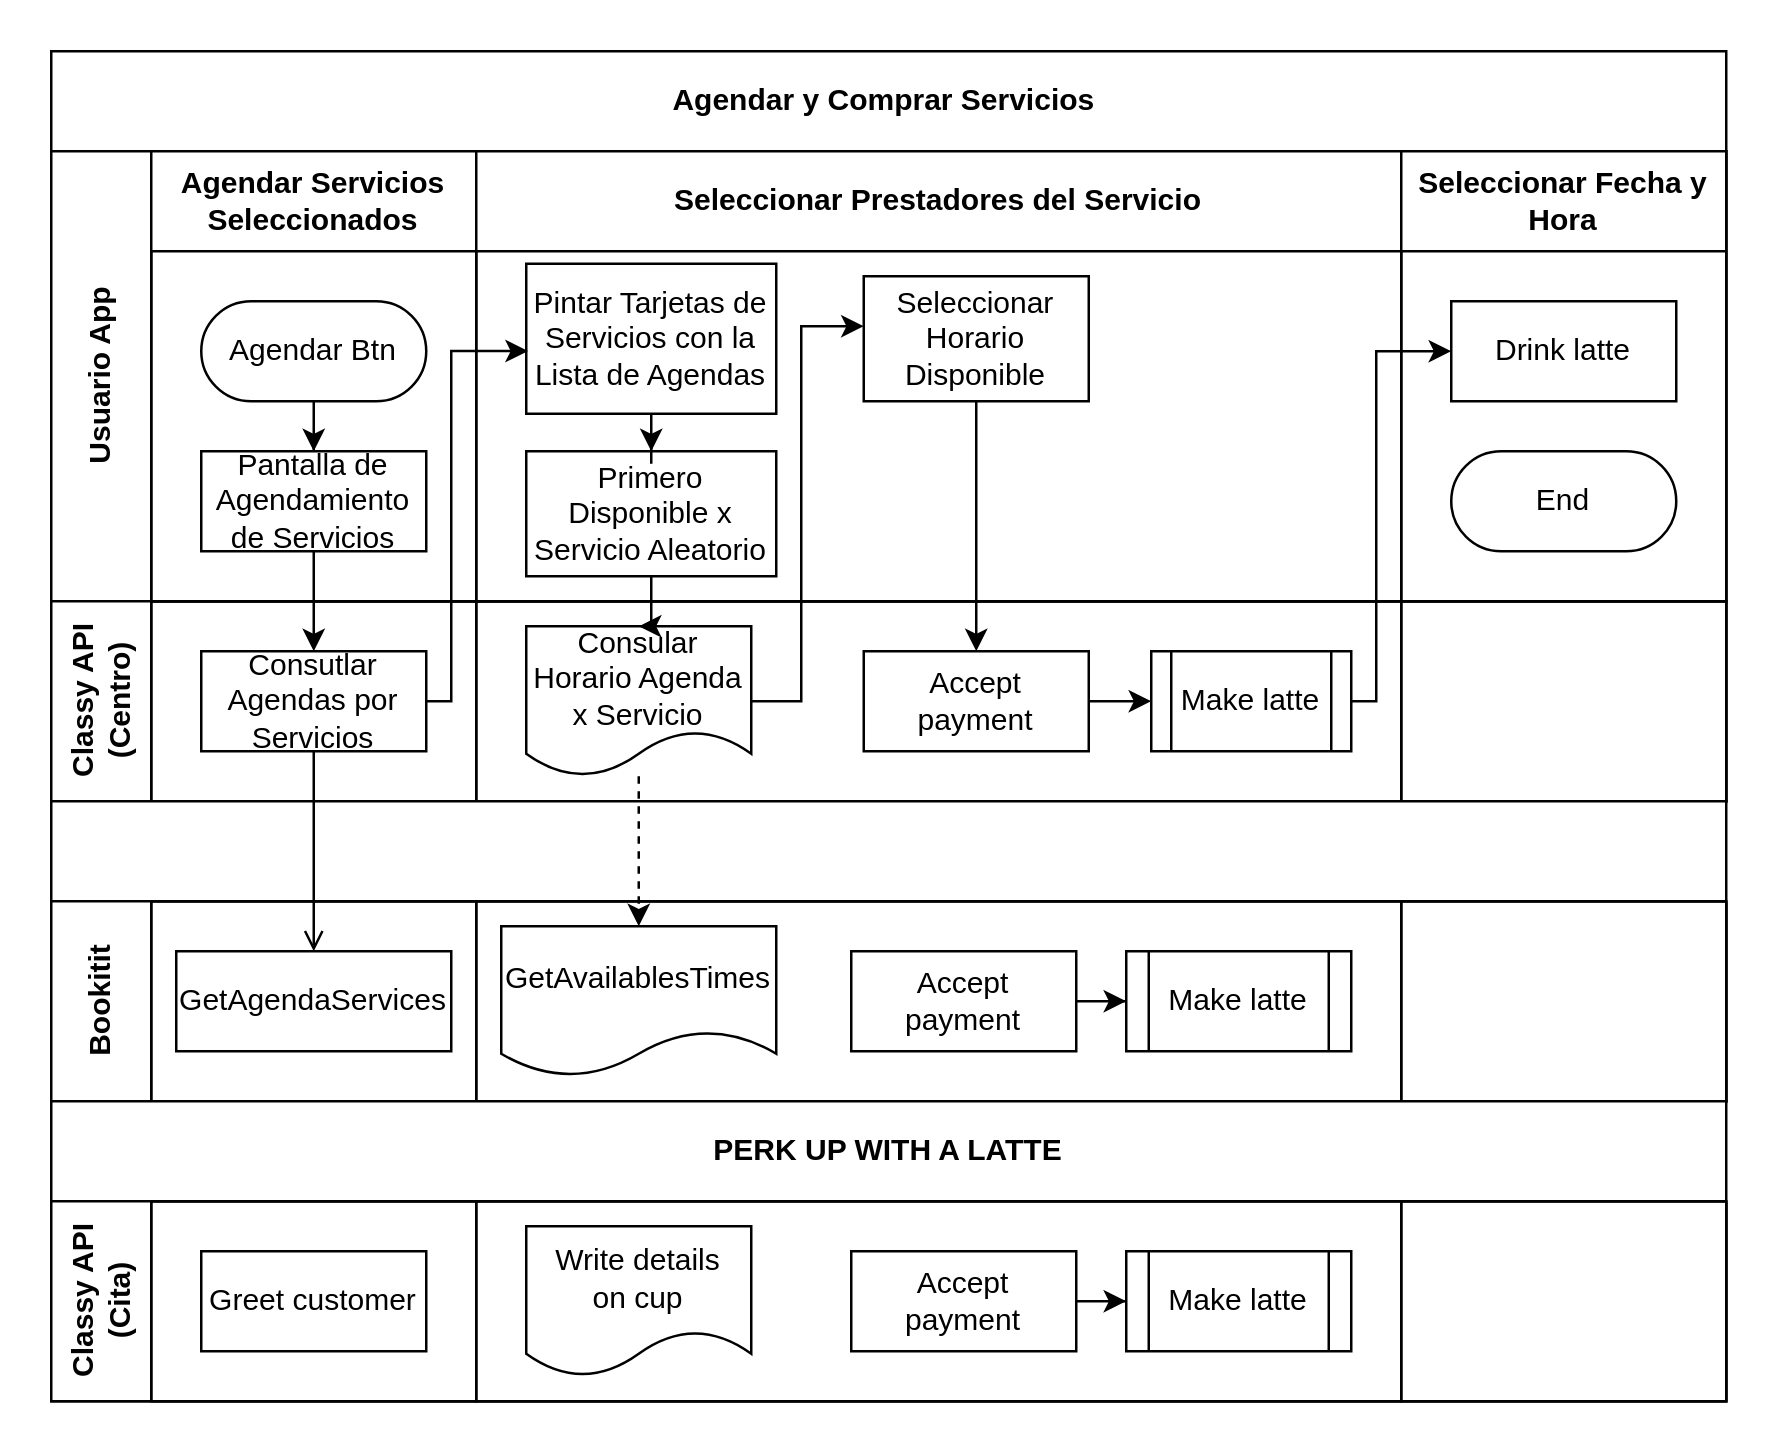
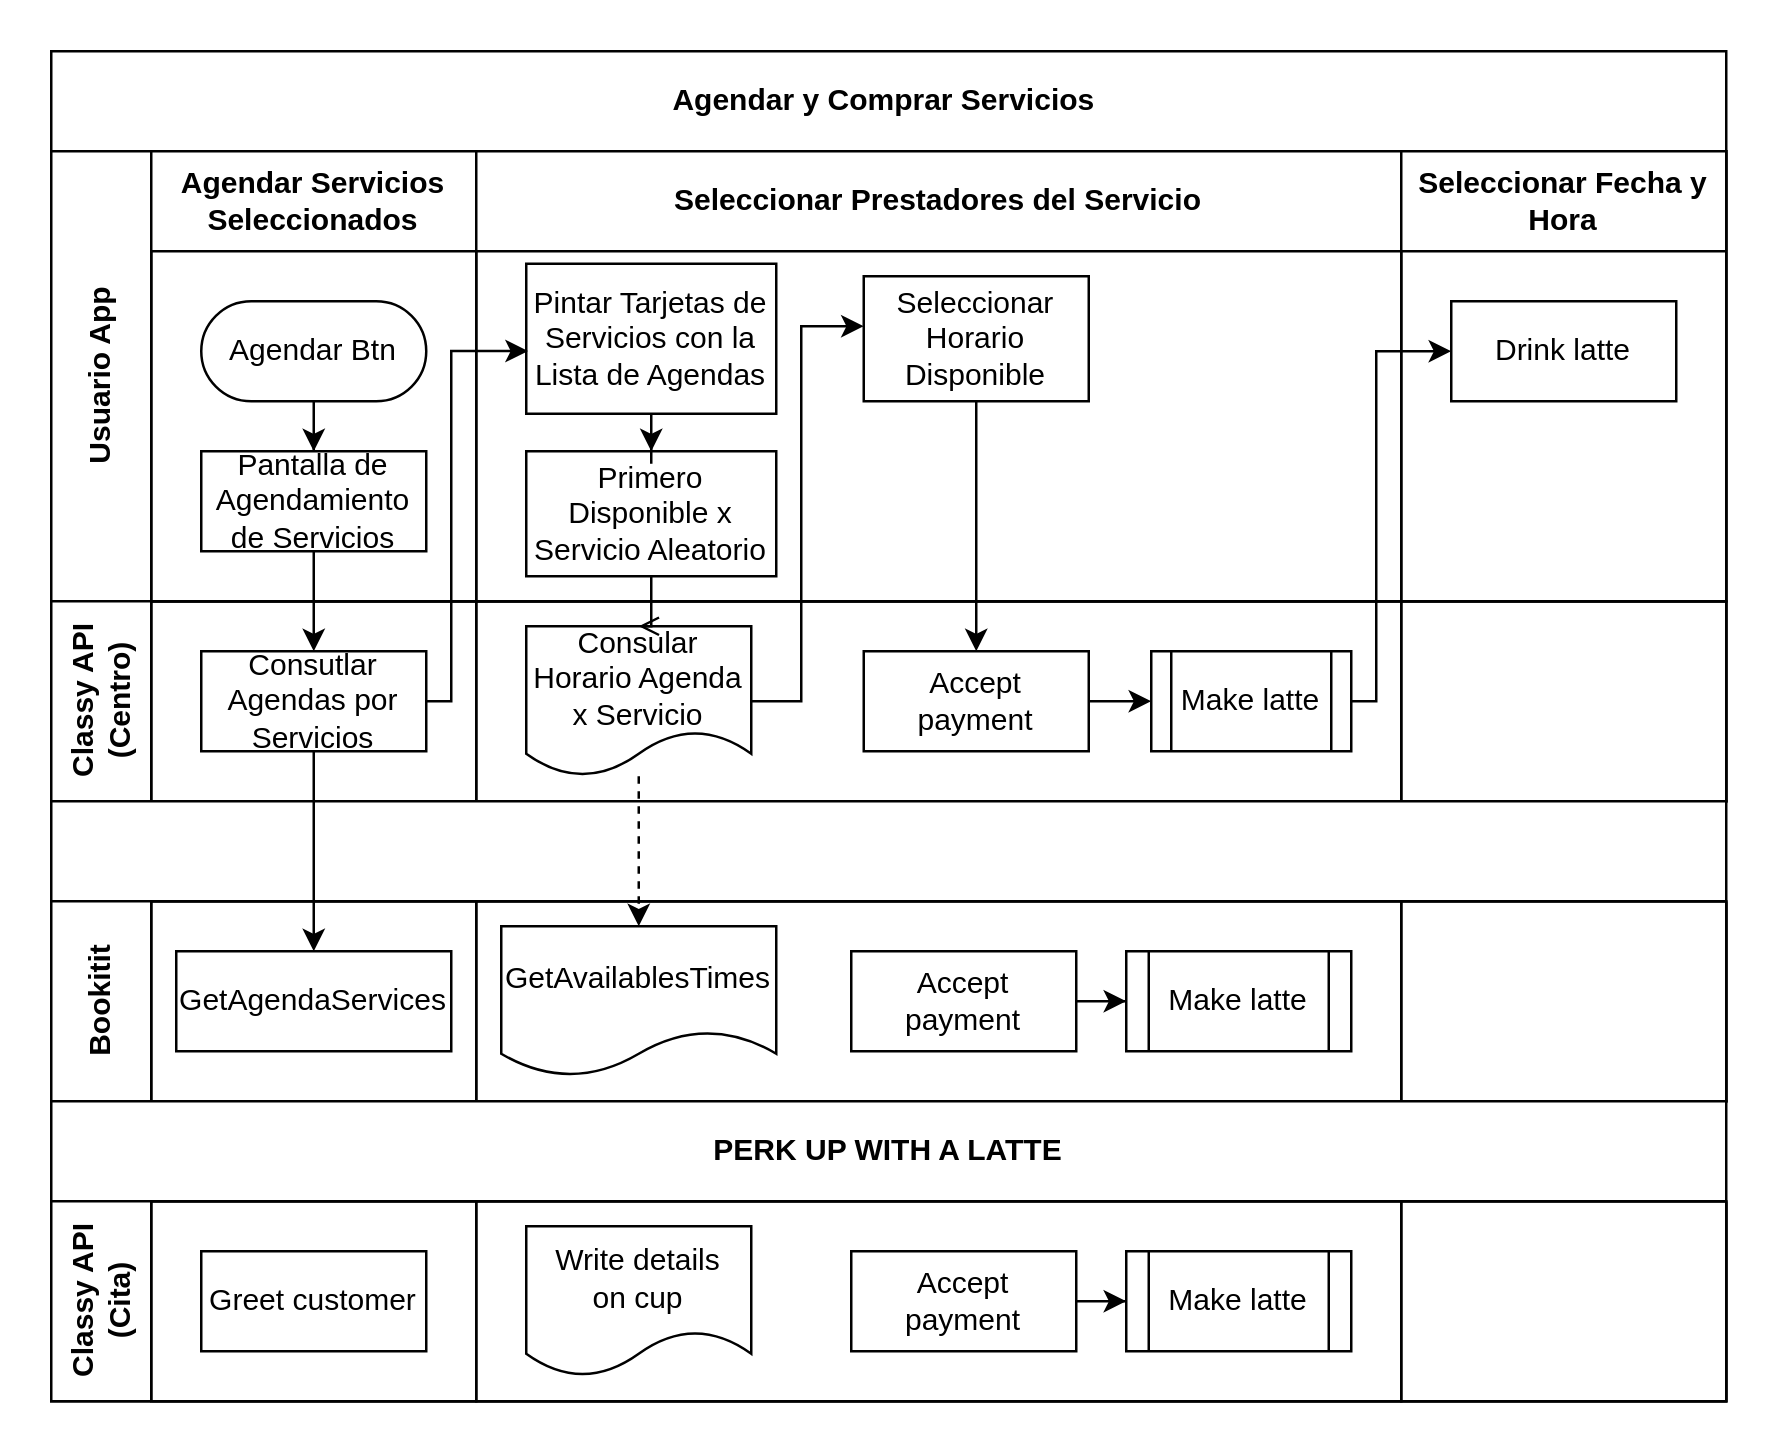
node "End": removed
edge "Primero Disponible x Servicio Aleatorio" -> "Consular Horario Agenda x Servicio": arrowhead classic -> open
edge "Consutlar Agendas por Servicios" -> "GetAgendaServices": arrowhead open -> classic
